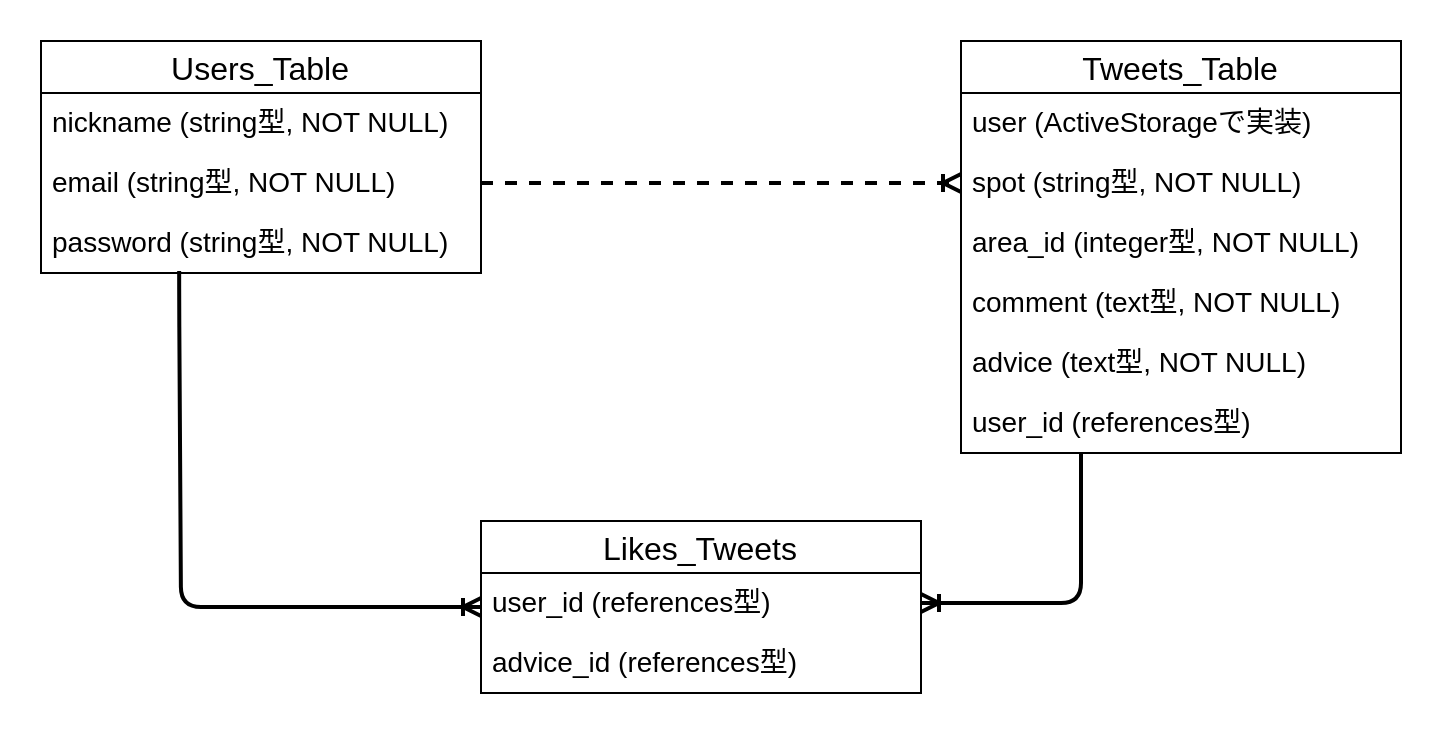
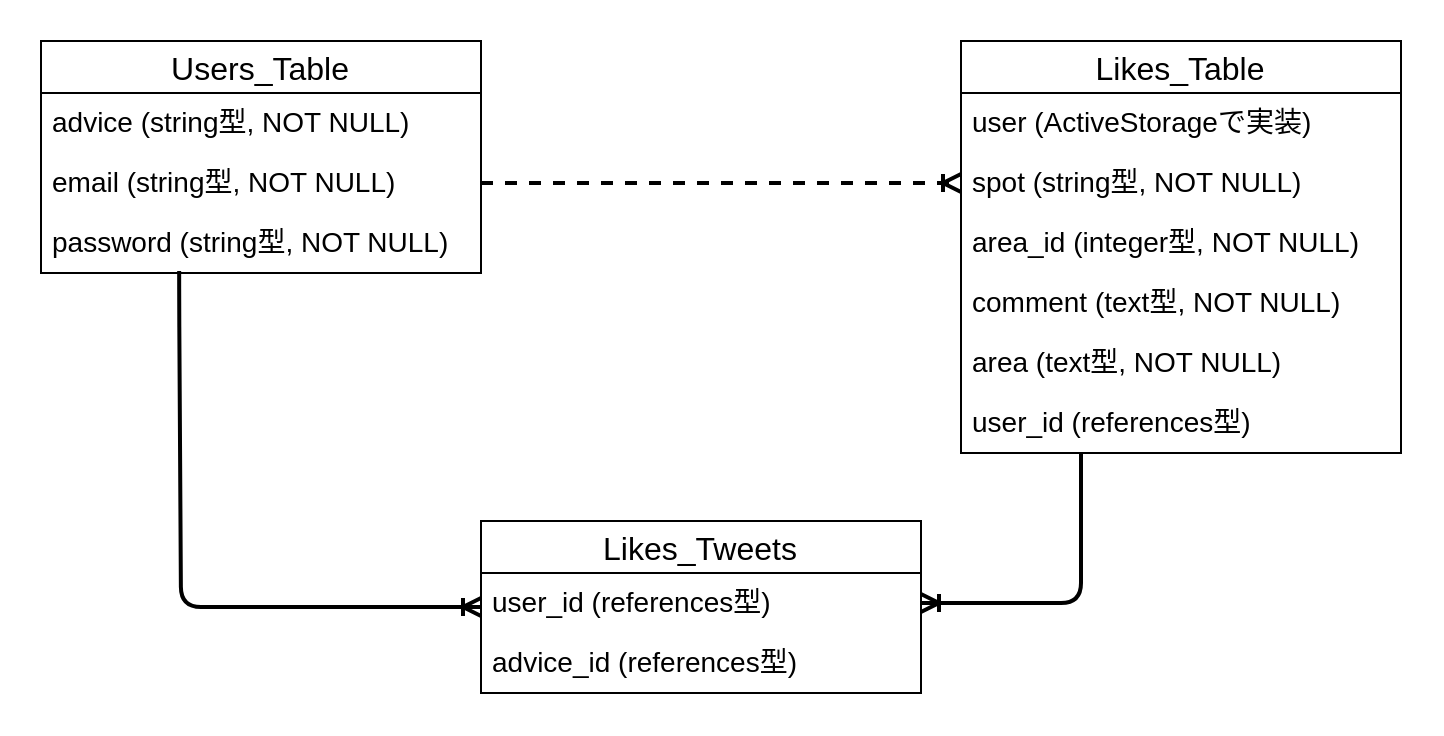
node "Tweets_Table": label "Tweets_Table" -> "Likes_Table"
node "nickname (string型, NOT NULL)": label "nickname (string型, NOT NULL)" -> "advice (string型, NOT NULL)"
node "advice (text型, NOT NULL)": label "advice (text型, NOT NULL)" -> "area (text型, NOT NULL)"
